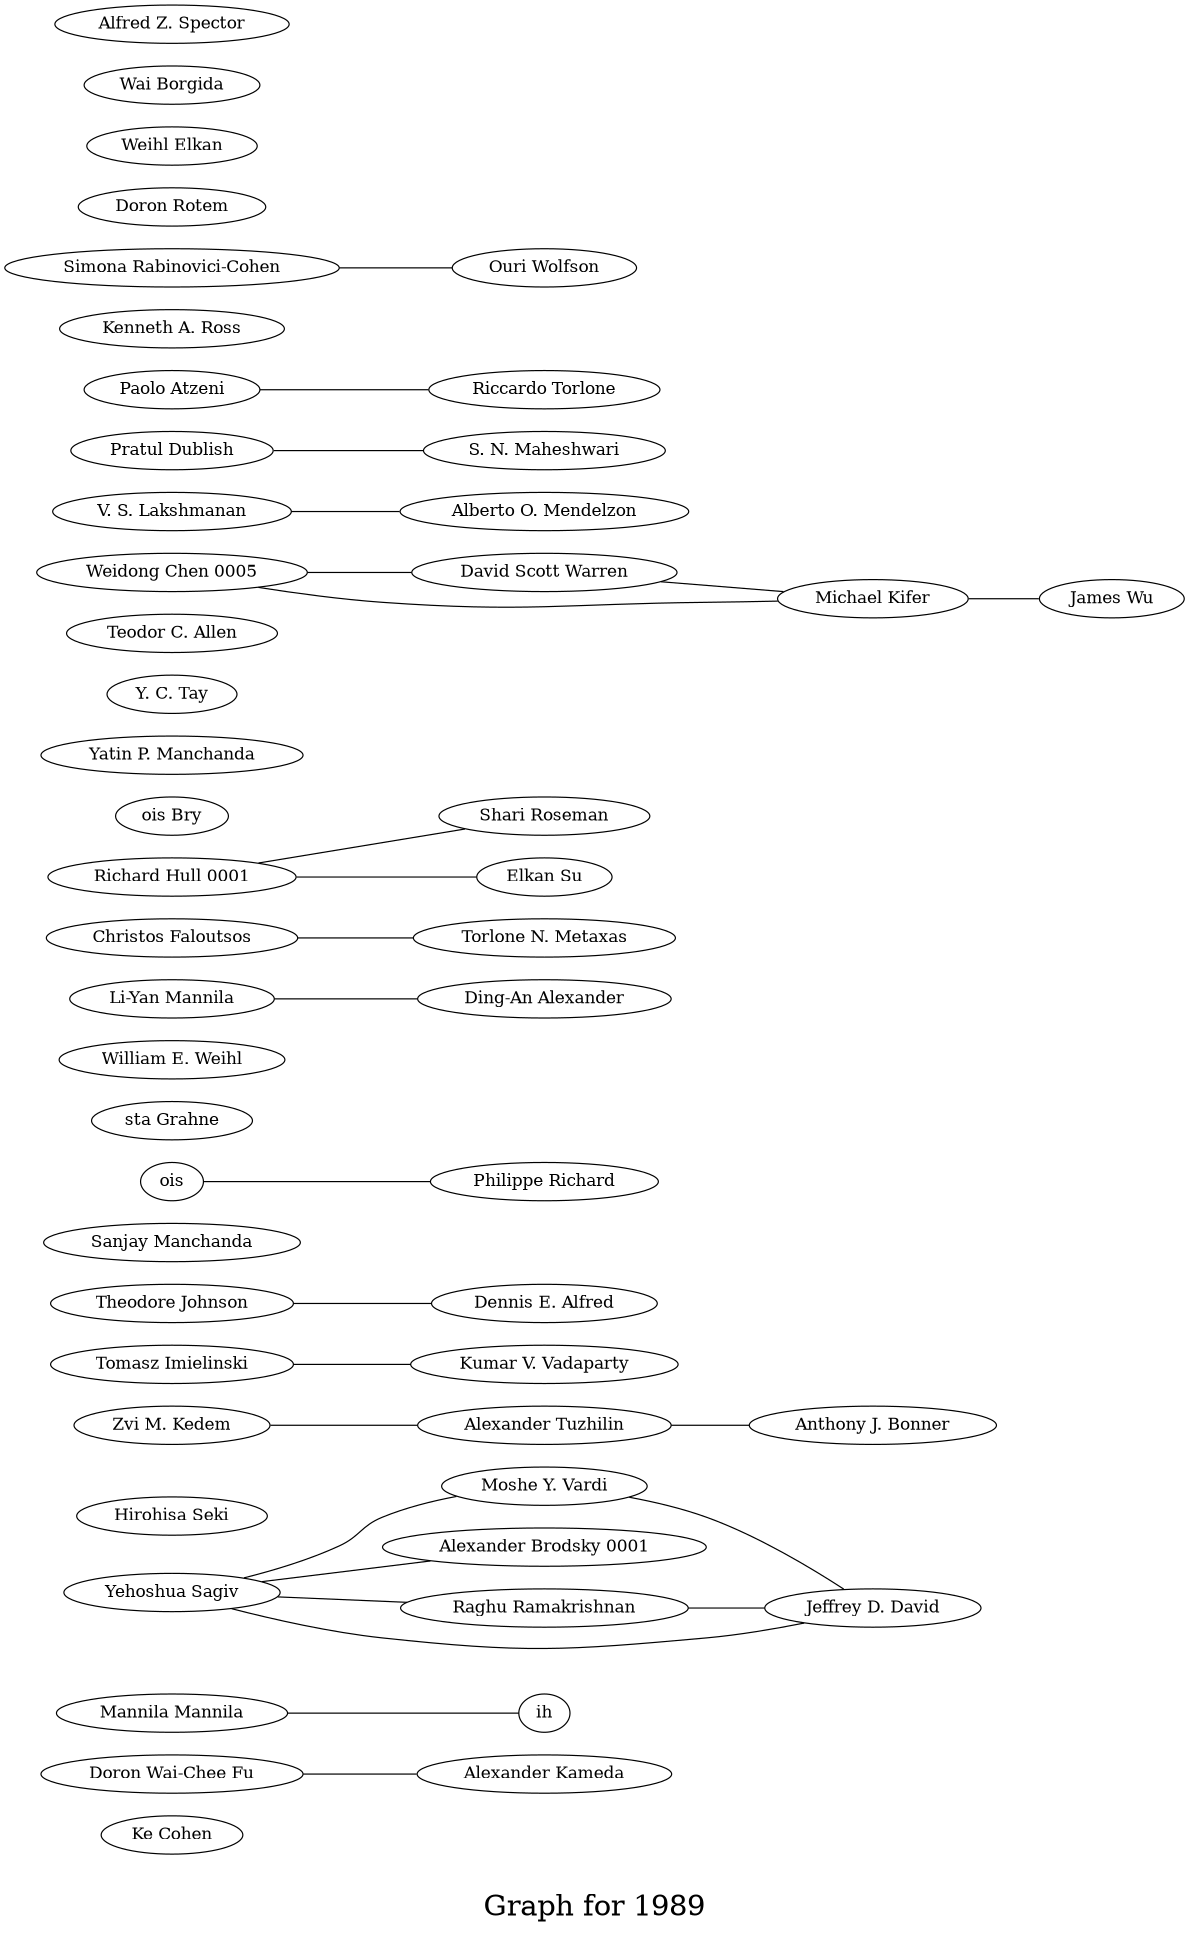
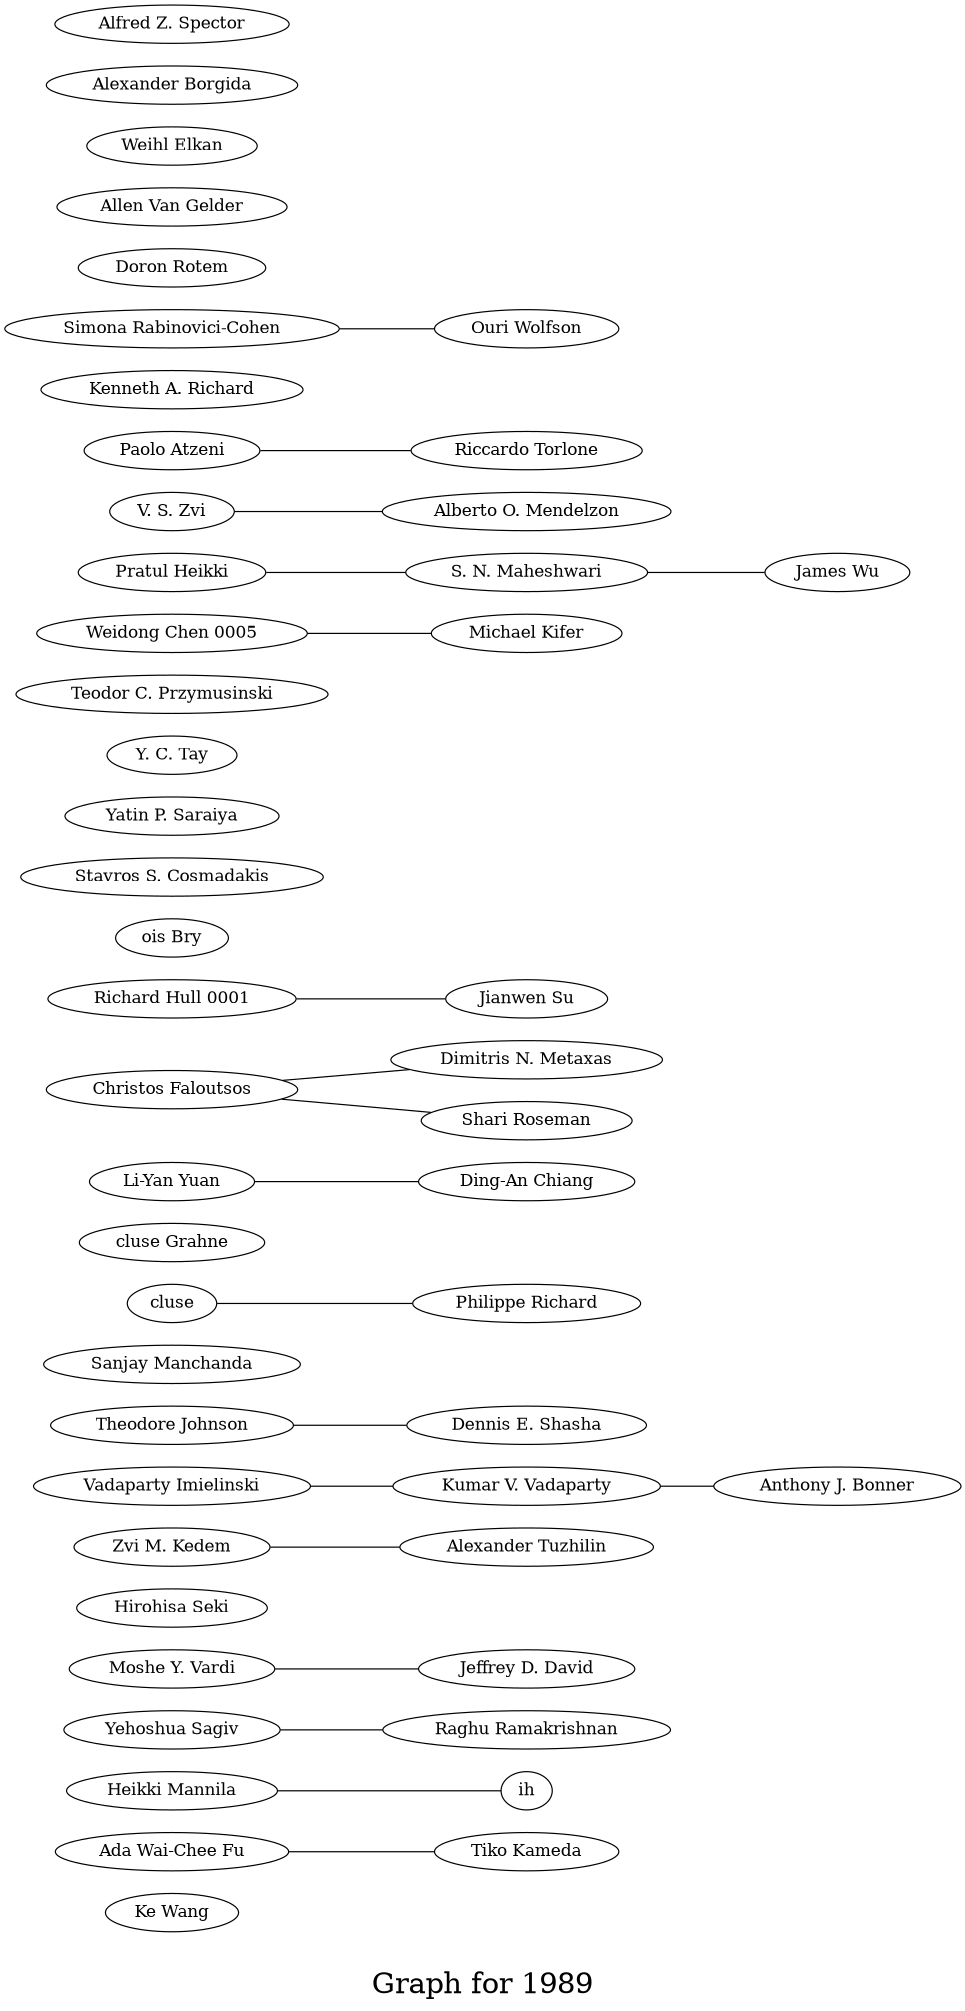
node "Wai Borgida": label "Wai Borgida" -> "Alexander Borgida"
node "Allen Van Gelder": added
node "Kenneth A. Ross": label "Kenneth A. Ross" -> "Kenneth A. Richard"
node "Pratul Dublish": label "Pratul Dublish" -> "Pratul Heikki"
node "V. S. Lakshmanan": label "V. S. Lakshmanan" -> "V. S. Zvi"
node "David Scott Warren": removed
edge "Michael Kifer" -- "James Wu": now "S. N. Maheshwari" -- "James Wu"
node "Teodor C. Allen": label "Teodor C. Allen" -> "Teodor C. Przymusinski"
node "Yatin P. Manchanda": label "Yatin P. Manchanda" -> "Yatin P. Saraiya"
edge "Shari Roseman" -- "Richard Hull 0001": now "Shari Roseman" -- "Christos Faloutsos"
node "Stavros S. Cosmadakis": added
node "Elkan Su": label "Elkan Su" -> "Jianwen Su"
node "Torlone N. Metaxas": label "Torlone N. Metaxas" -> "Dimitris N. Metaxas"
node "Li-Yan Mannila": label "Li-Yan Mannila" -> "Li-Yan Yuan"
node "Ding-An Alexander": label "Ding-An Alexander" -> "Ding-An Chiang"
node "William E. Weihl": removed
node "sta Grahne": label "sta Grahne" -> "cluse Grahne"
node "ois": label "ois" -> "cluse"
node "Dennis E. Alfred": label "Dennis E. Alfred" -> "Dennis E. Shasha"
node "Tomasz Imielinski": label "Tomasz Imielinski" -> "Vadaparty Imielinski"
edge "Alexander Tuzhilin" -- "Anthony J. Bonner": now "Kumar V. Vadaparty" -- "Anthony J. Bonner"
edge "Moshe Y. Vardi" -- "Yehoshua Sagiv": removed
node "Alexander Brodsky 0001": removed
edge "Raghu Ramakrishnan" -- "Jeffrey D. David": removed
edge "Yehoshua Sagiv" -- "Jeffrey D. David": removed
node "Mannila Mannila": label "Mannila Mannila" -> "Heikki Mannila"
node "Doron Wai-Chee Fu": label "Doron Wai-Chee Fu" -> "Ada Wai-Chee Fu"
node "Alexander Kameda": label "Alexander Kameda" -> "Tiko Kameda"
node "Ke Cohen": label "Ke Cohen" -> "Ke Wang"
